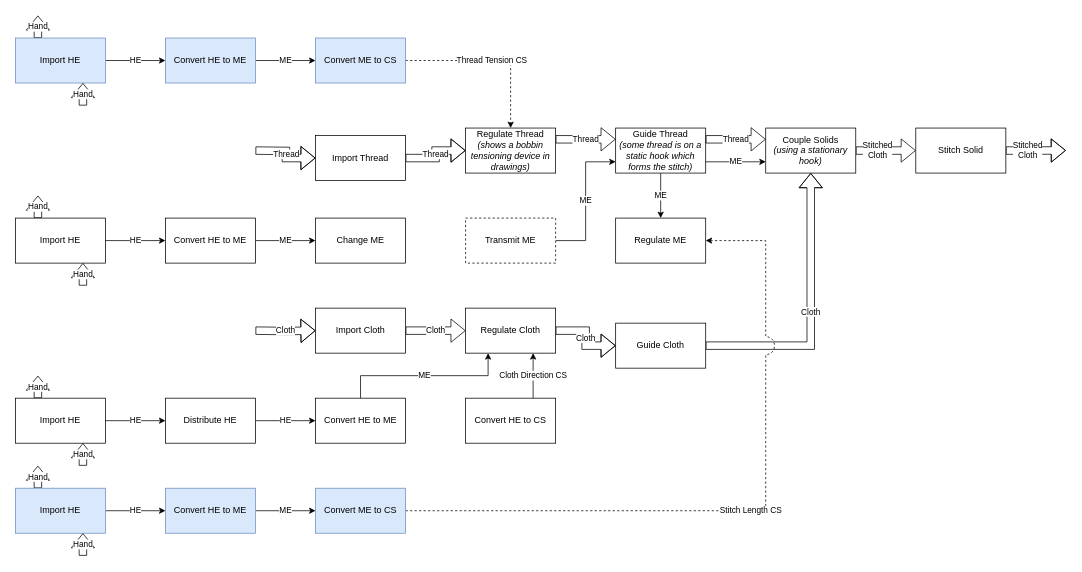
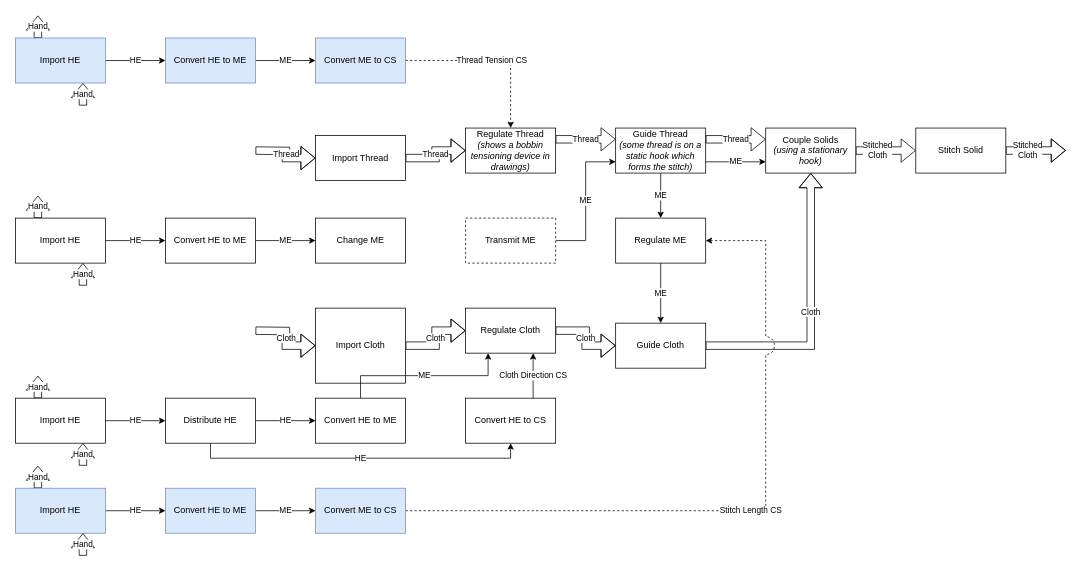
edge "Regulate ME" -> "Guide Cloth": added, label "ME"
node "Import Cloth": size 90x45 -> 90x75
edge "Distribute HE" -> "Convert HE to CS": added, label "HE"
